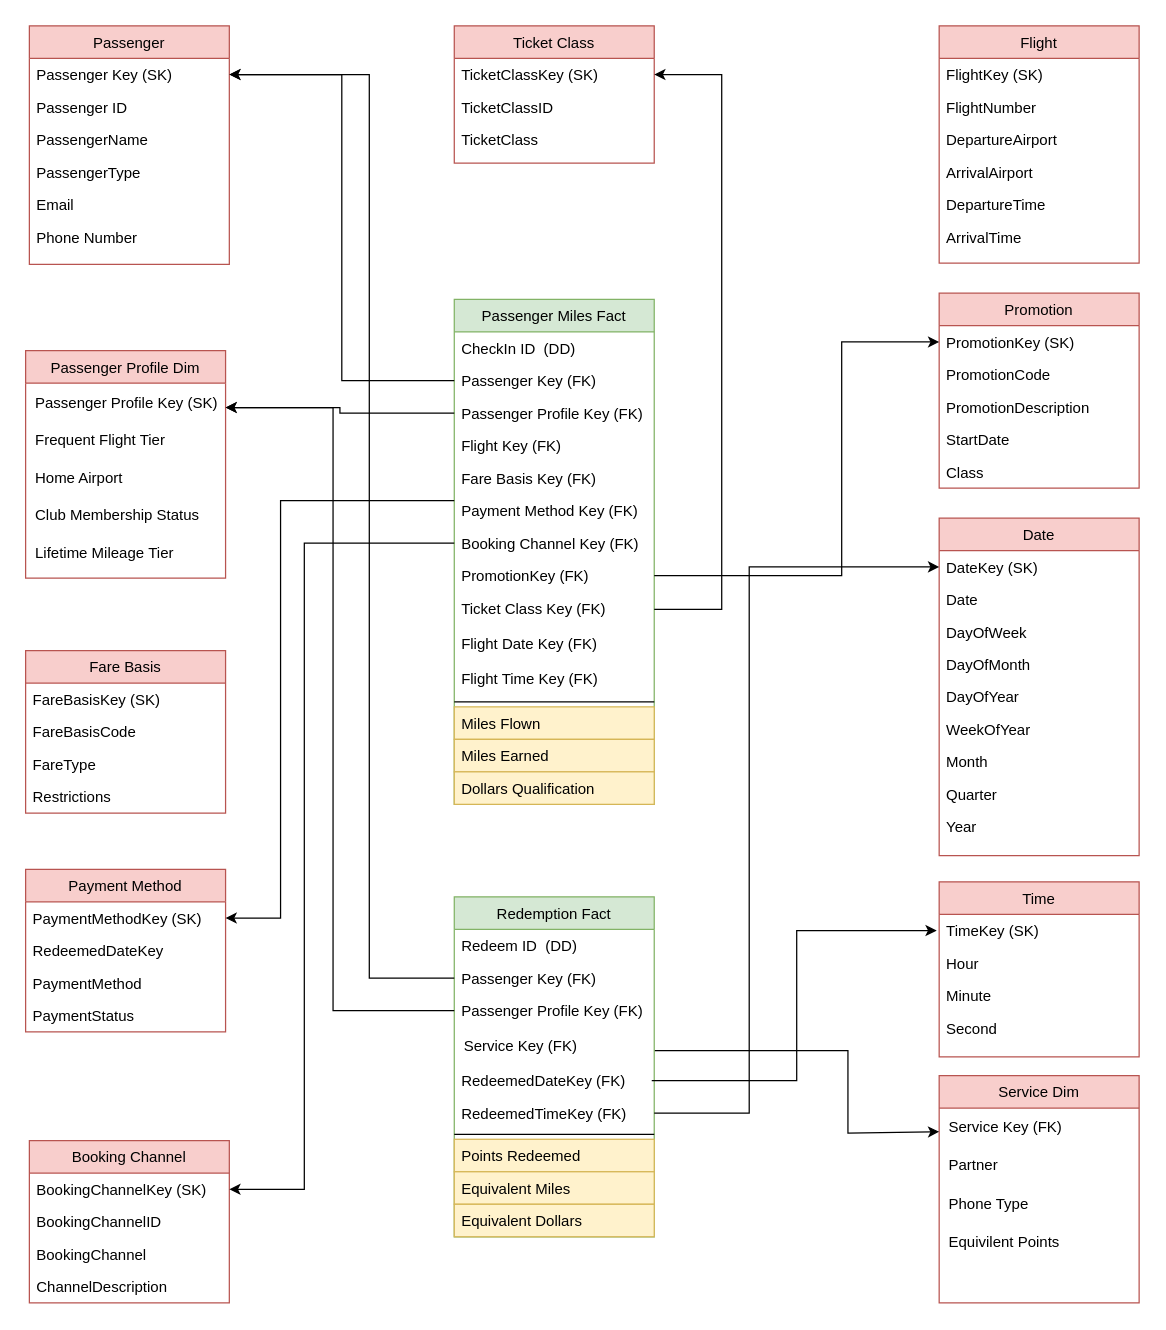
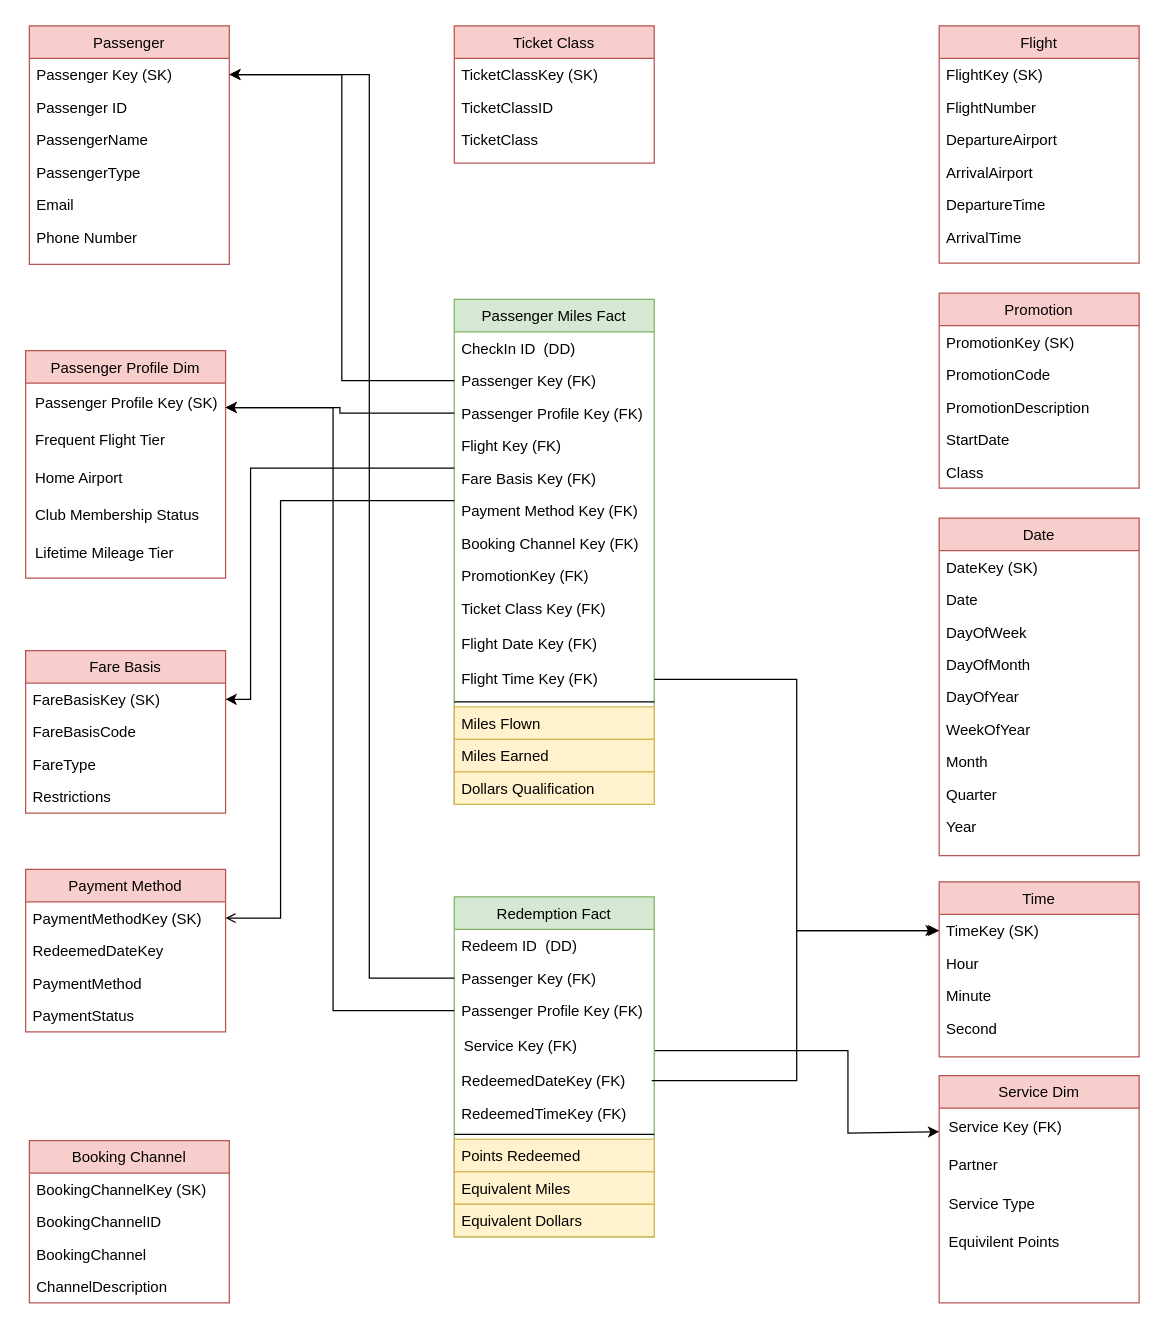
edge "Ticket Class Key (FK)" -> "TicketClassKey (SK)": removed
edge "Fare Basis Key (FK)" -> "FareBasisKey (SK)": added
edge "PromotionKey (FK)" -> "PromotionKey (SK)": removed
edge "Flight Time Key (FK)" -> "TimeKey (SK)": added
edge "RedeemedTimeKey (FK)" -> "DateKey (SK)": removed
edge "Booking Channel Key (FK)" -> "BookingChannelKey (SK)": removed
edge "Payment Method Key (FK)" -> "PaymentMethodKey (SK)": arrowhead classic -> open
node "Phone Type": label "Phone Type" -> "Service Type"
